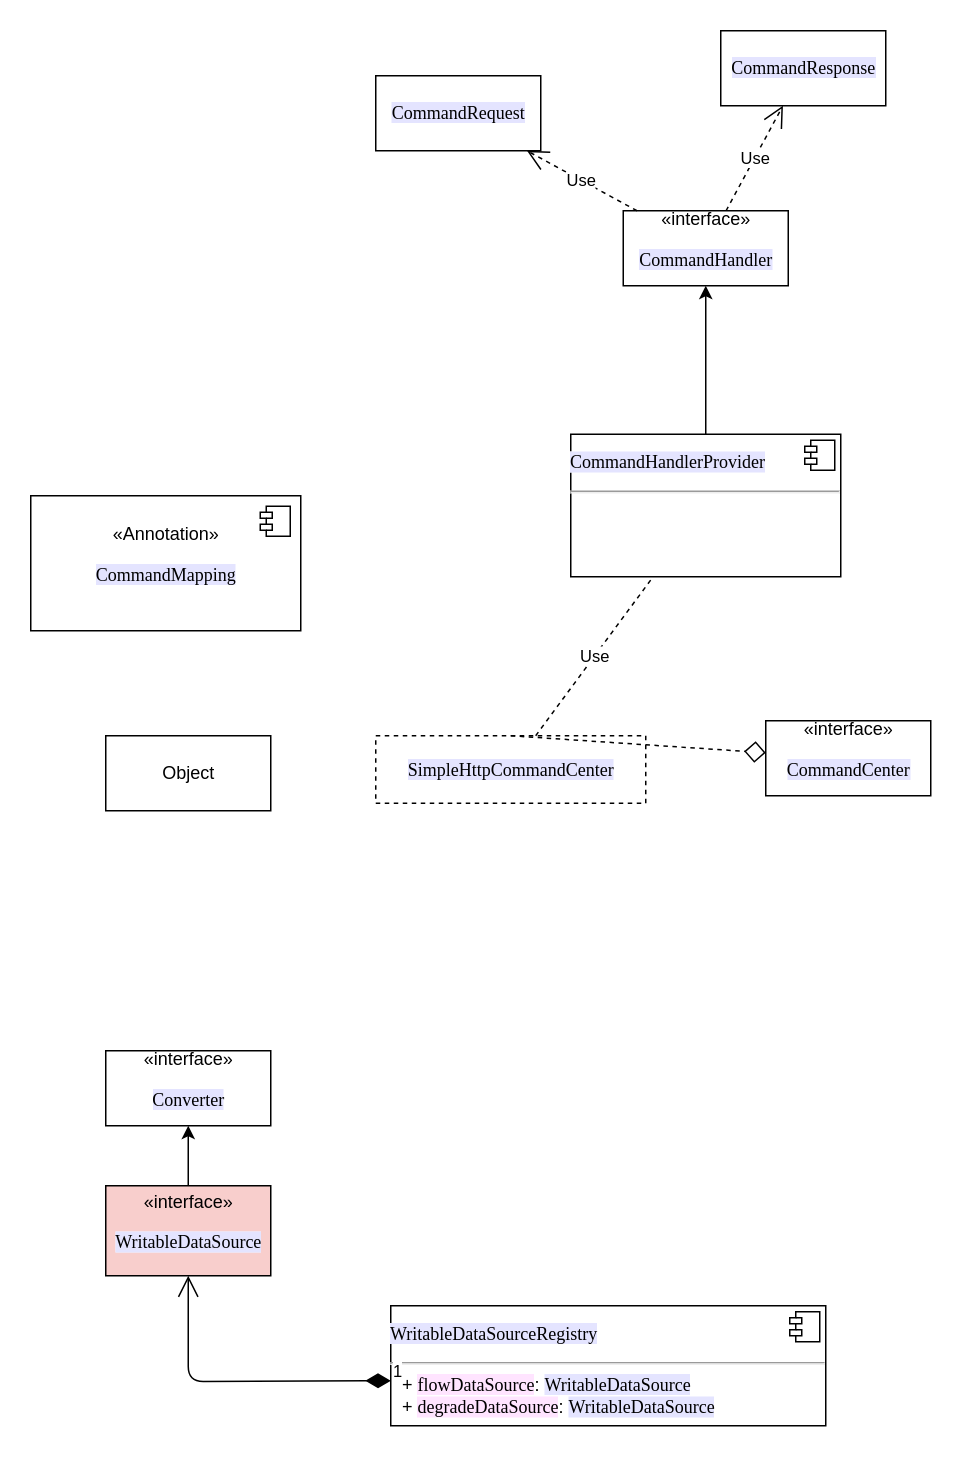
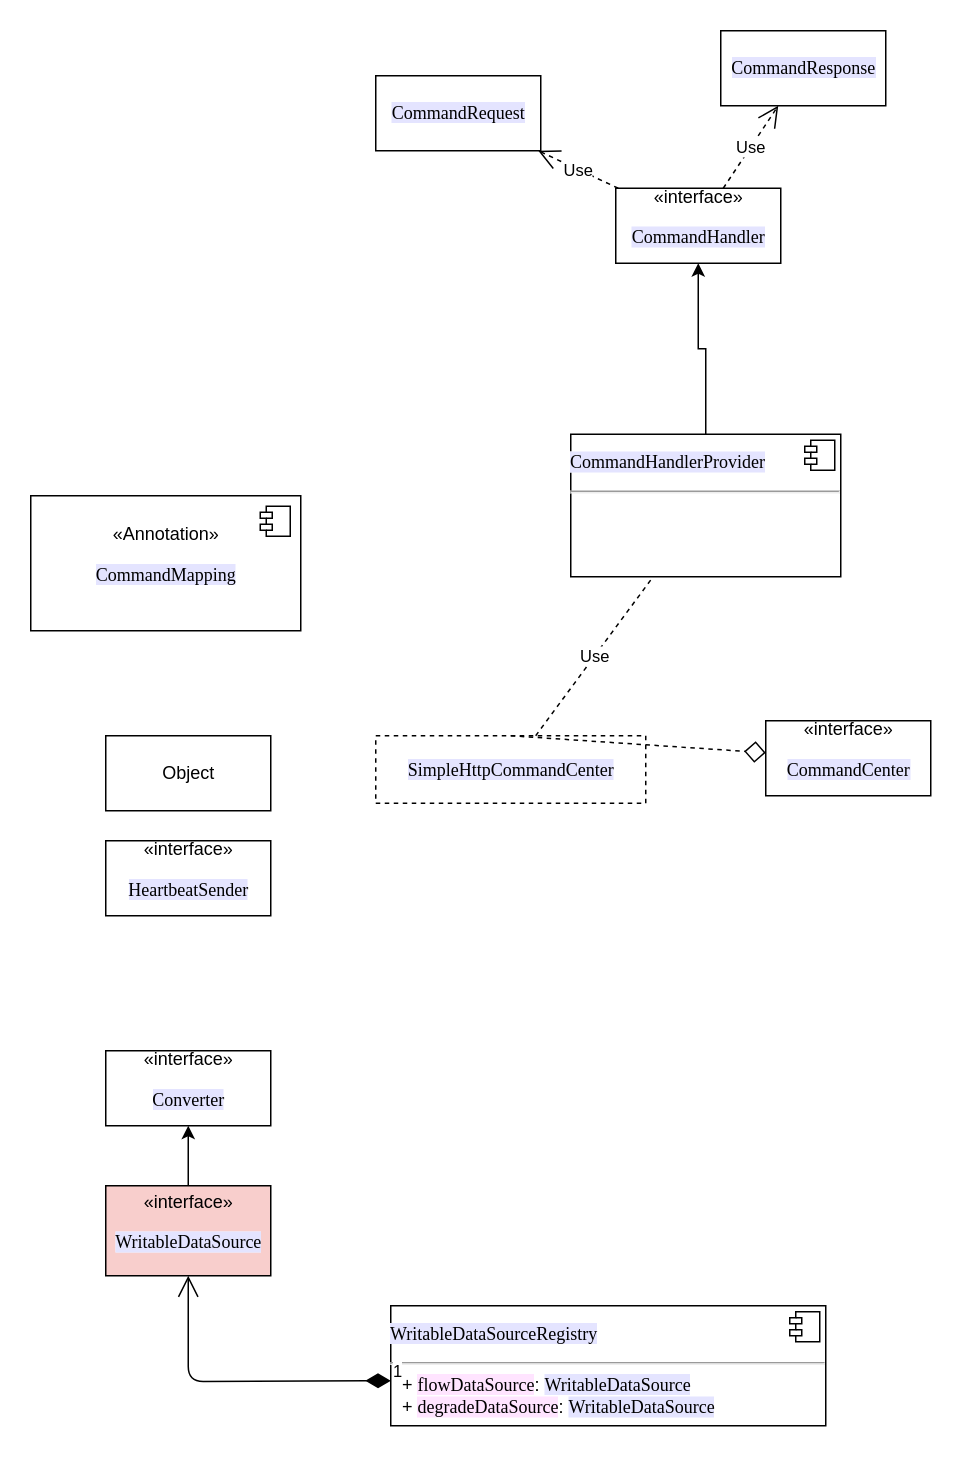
node "«interface» CommandHandler": moved (706, 248) -> (698, 226)
node "«interface» HeartbeatSender": added
